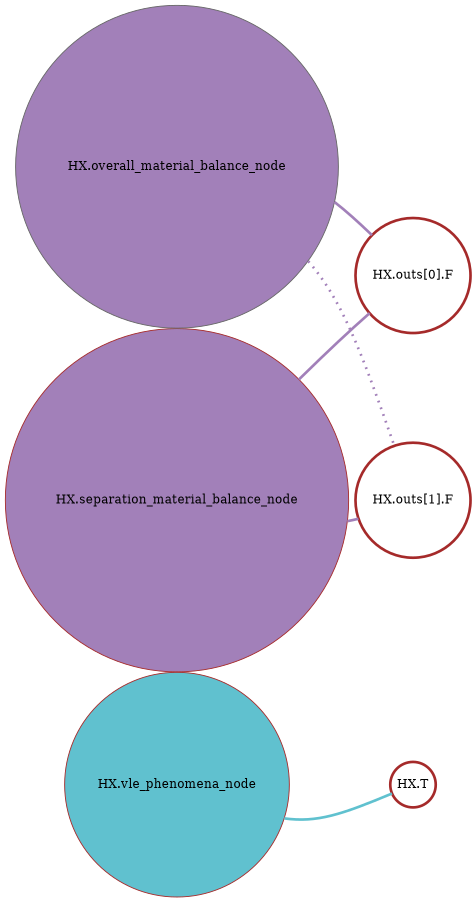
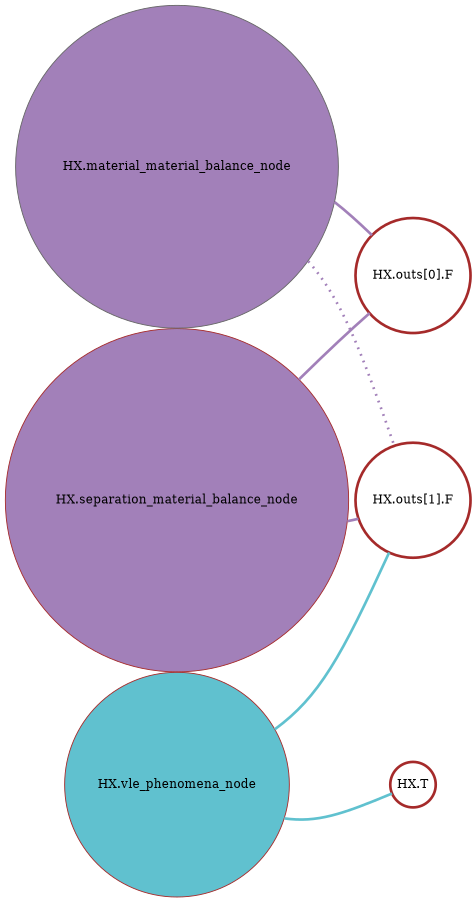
node "HX.overall_material_balance_node": label "HX.overall_material_balance_node" -> "HX.material_material_balance_node"
edge "HX.outs[1].F" -- "HX.vle_phenomena_node": added
